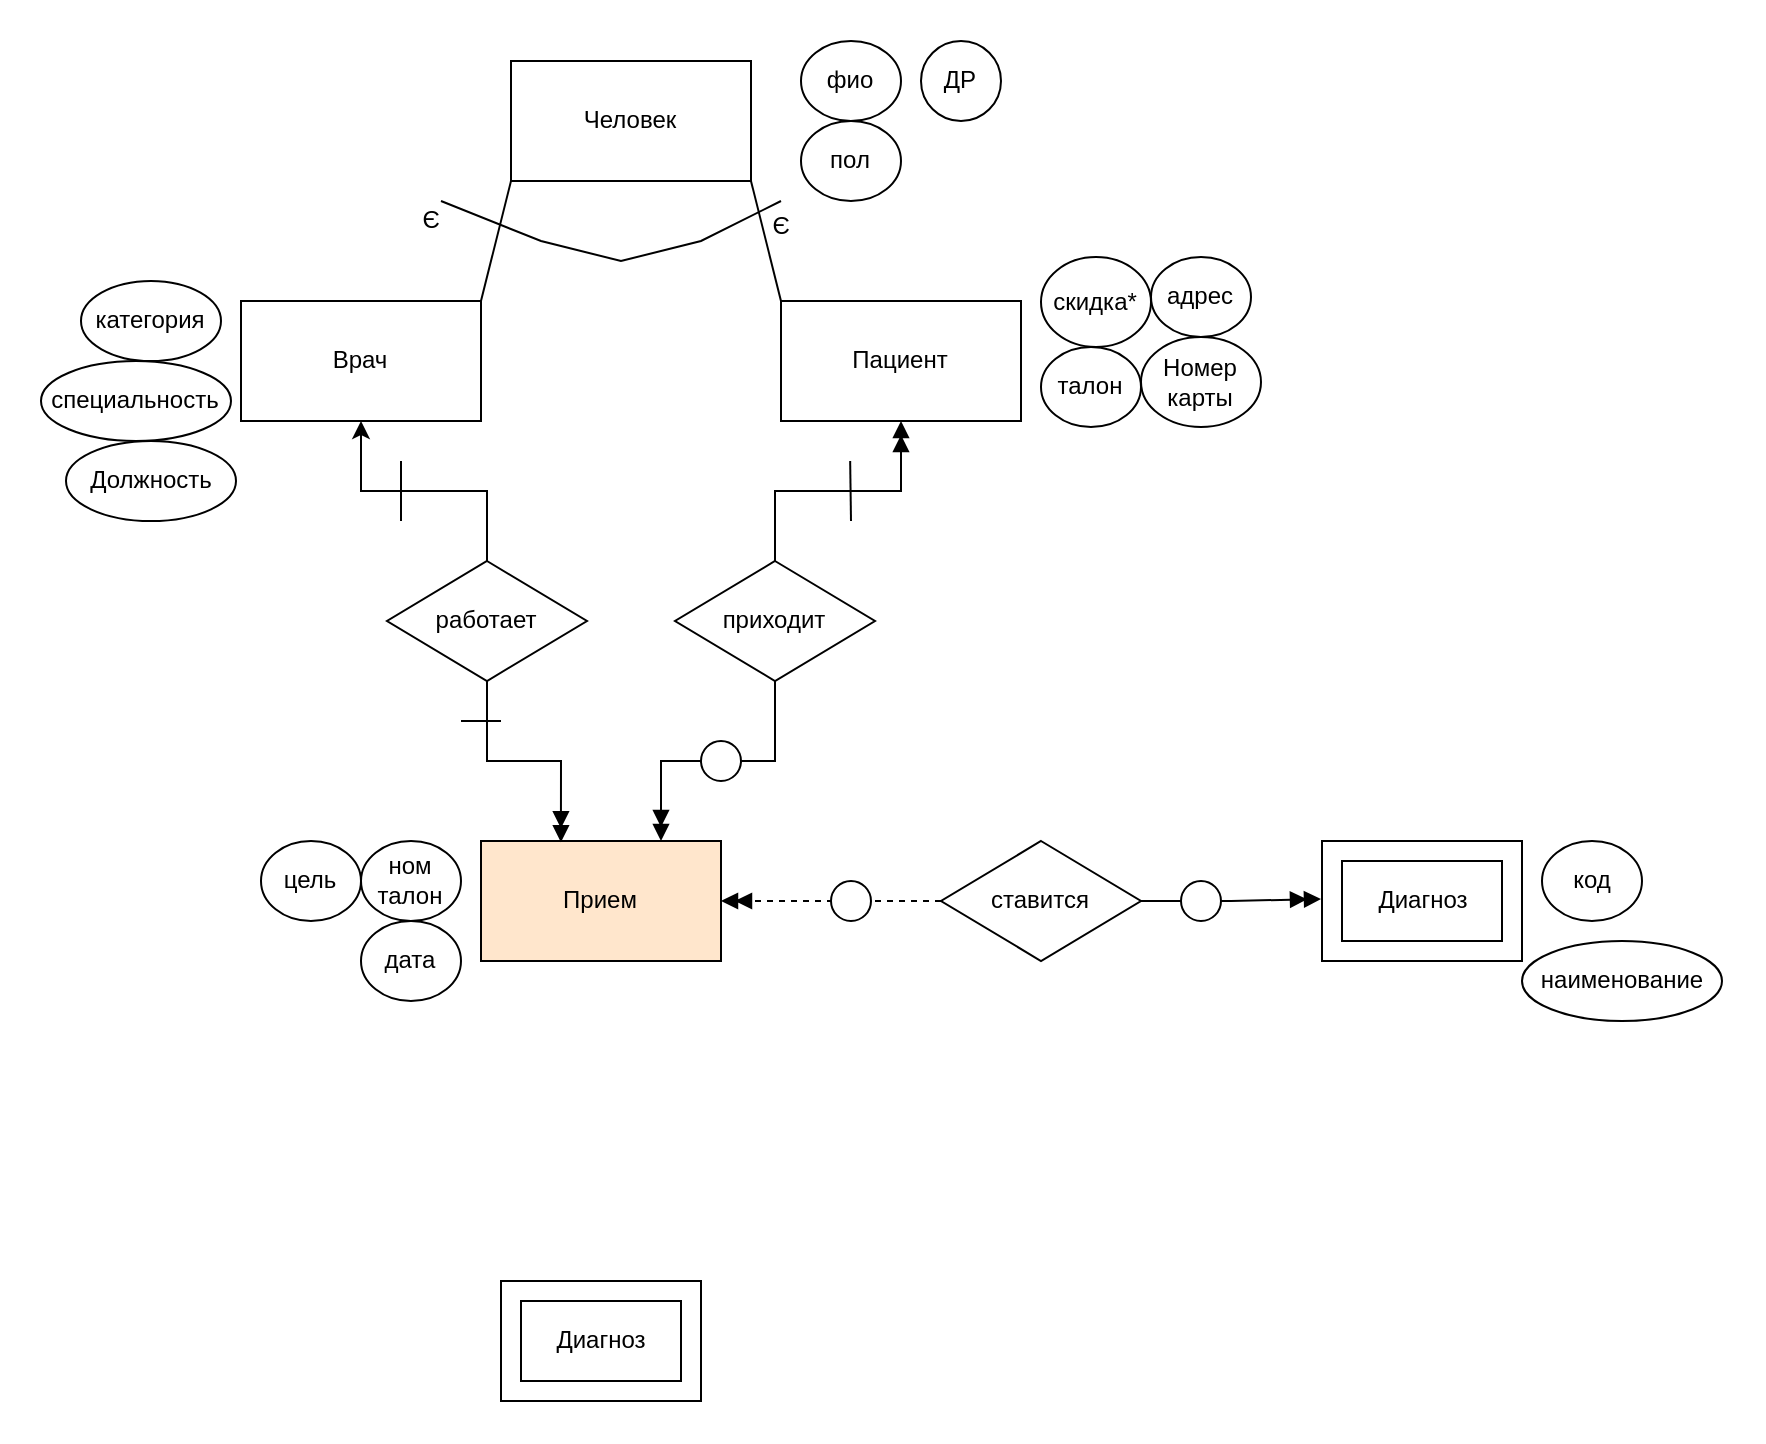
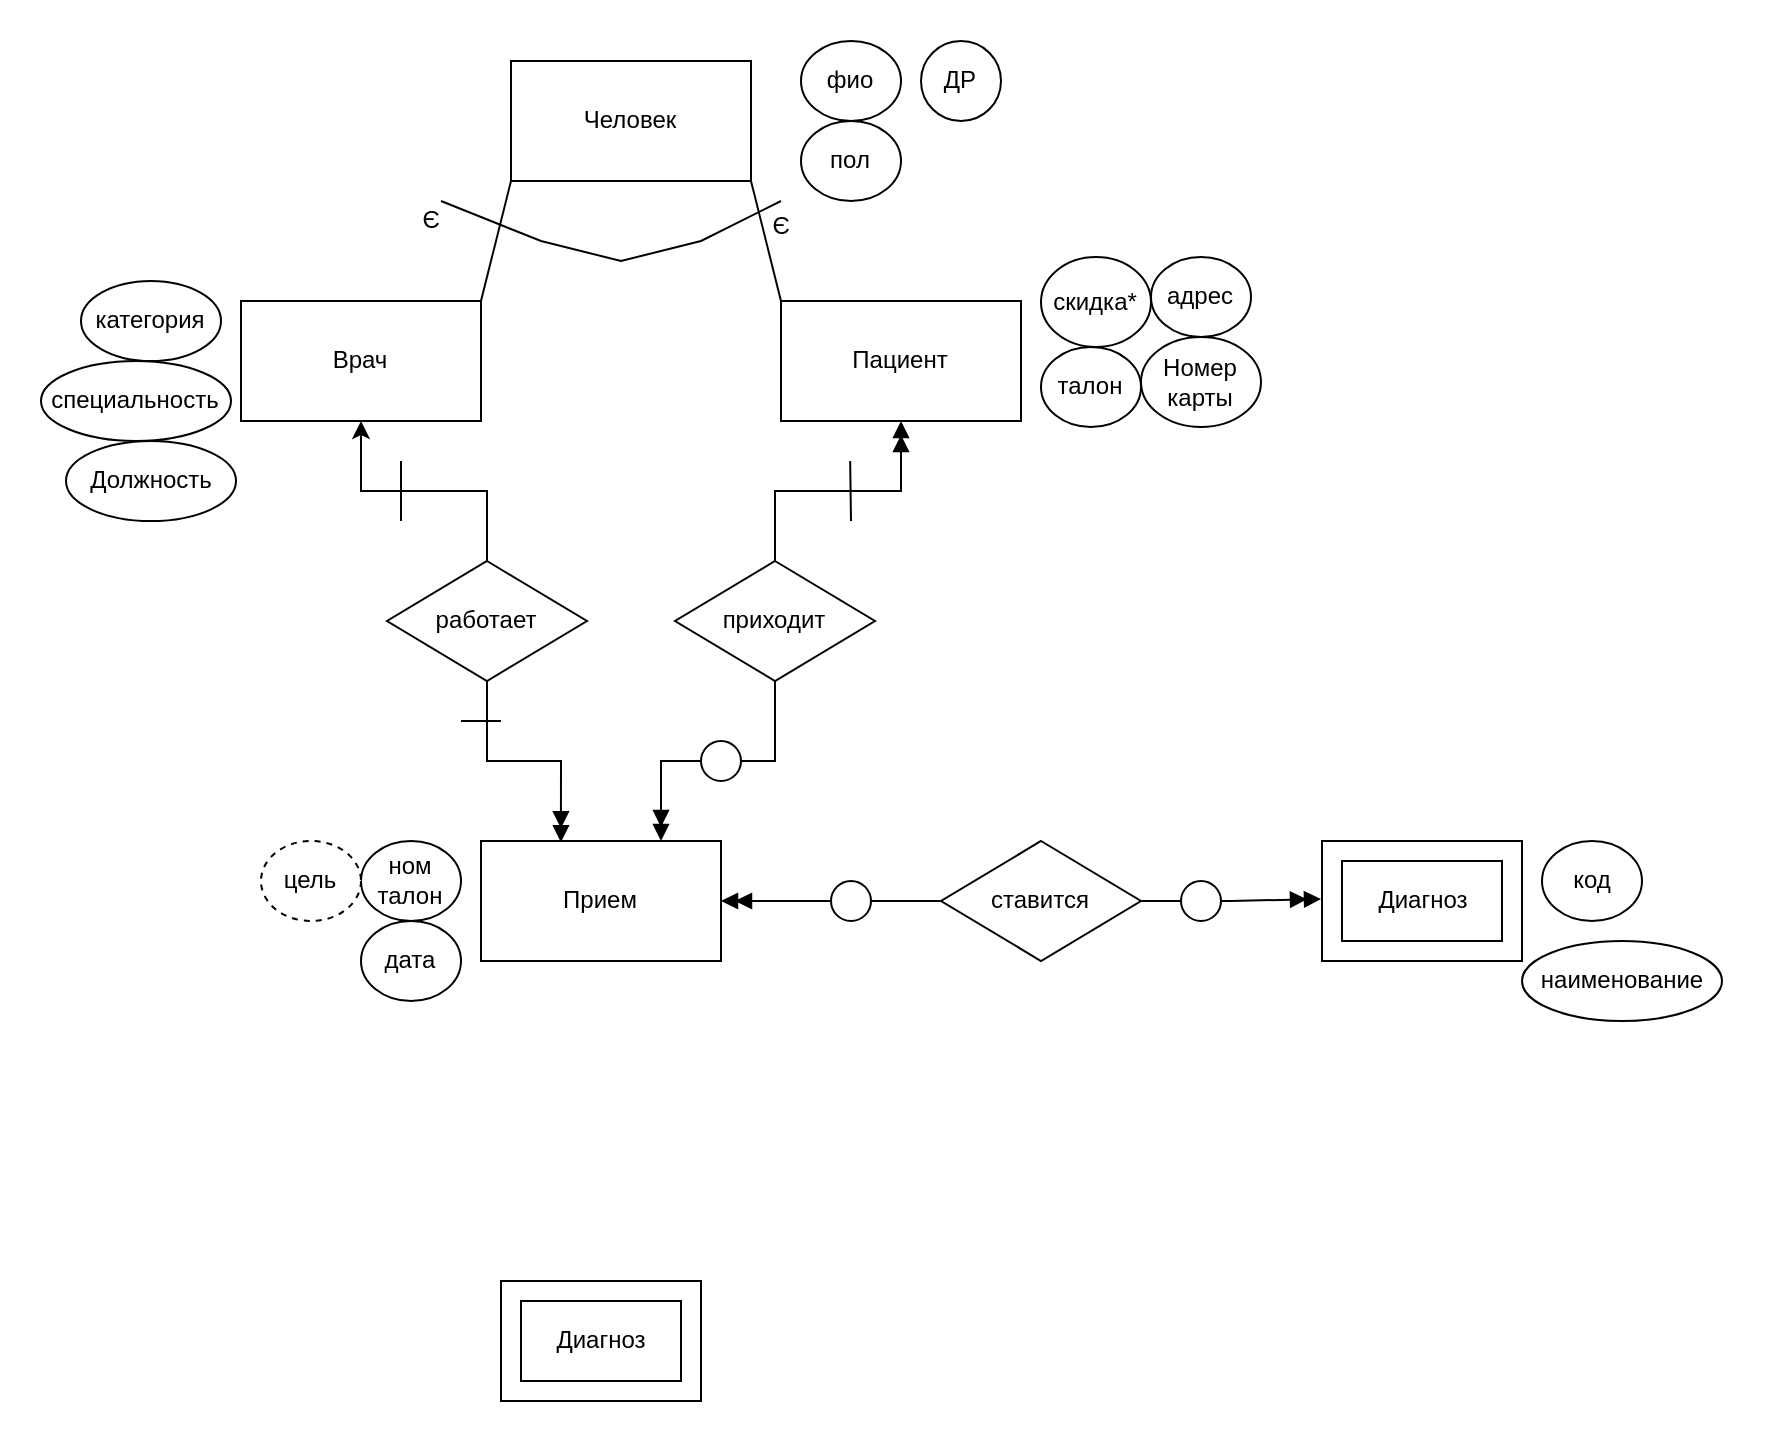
node "цель": style solid -> dashed
node "Прием": fillcolor #ffe6cc -> #ffffff
edge "ставится" -> "Прием": style dashed -> solid
